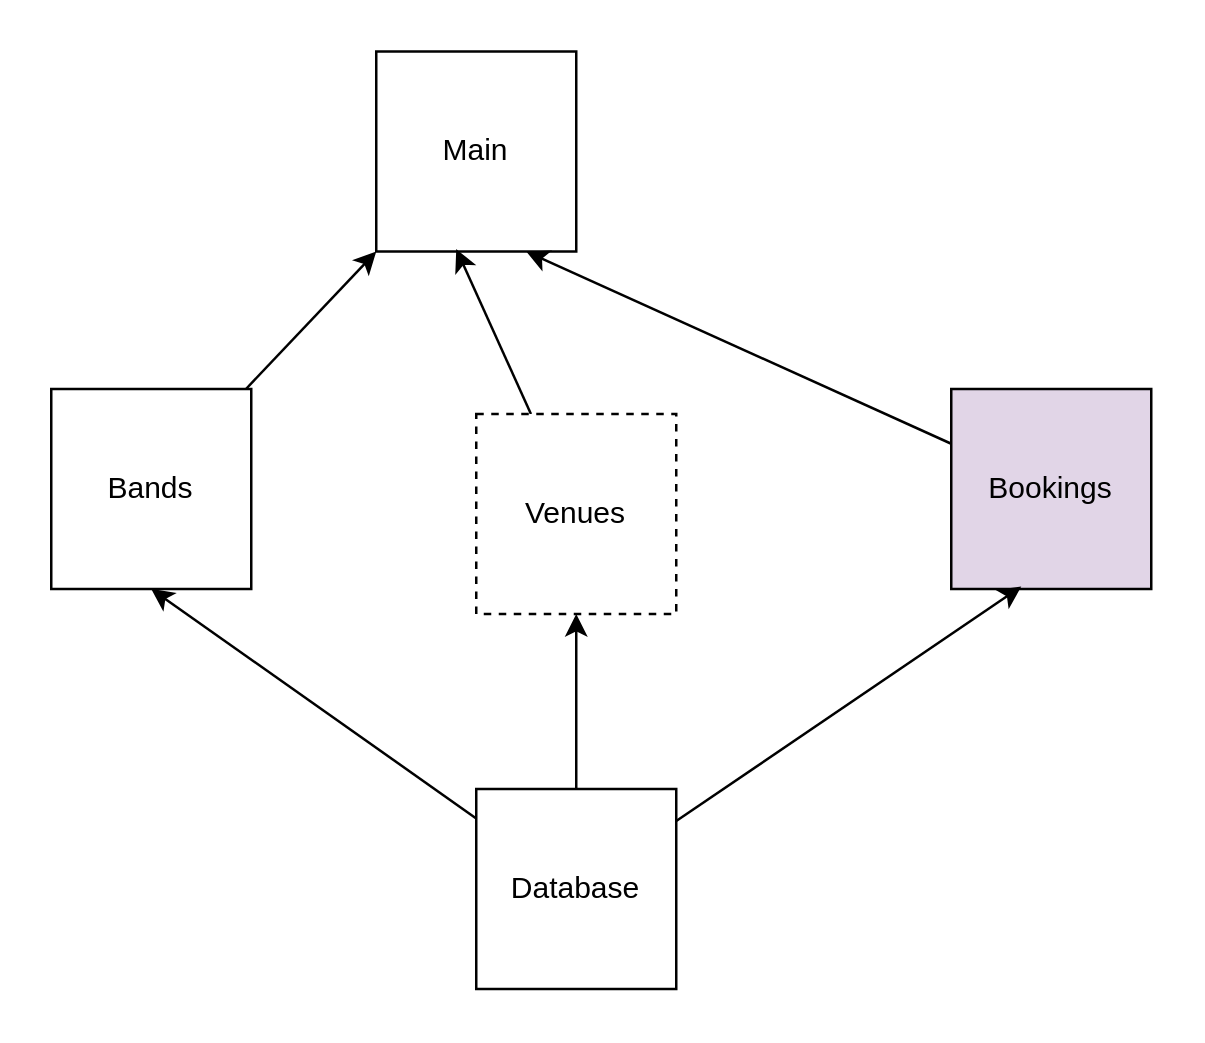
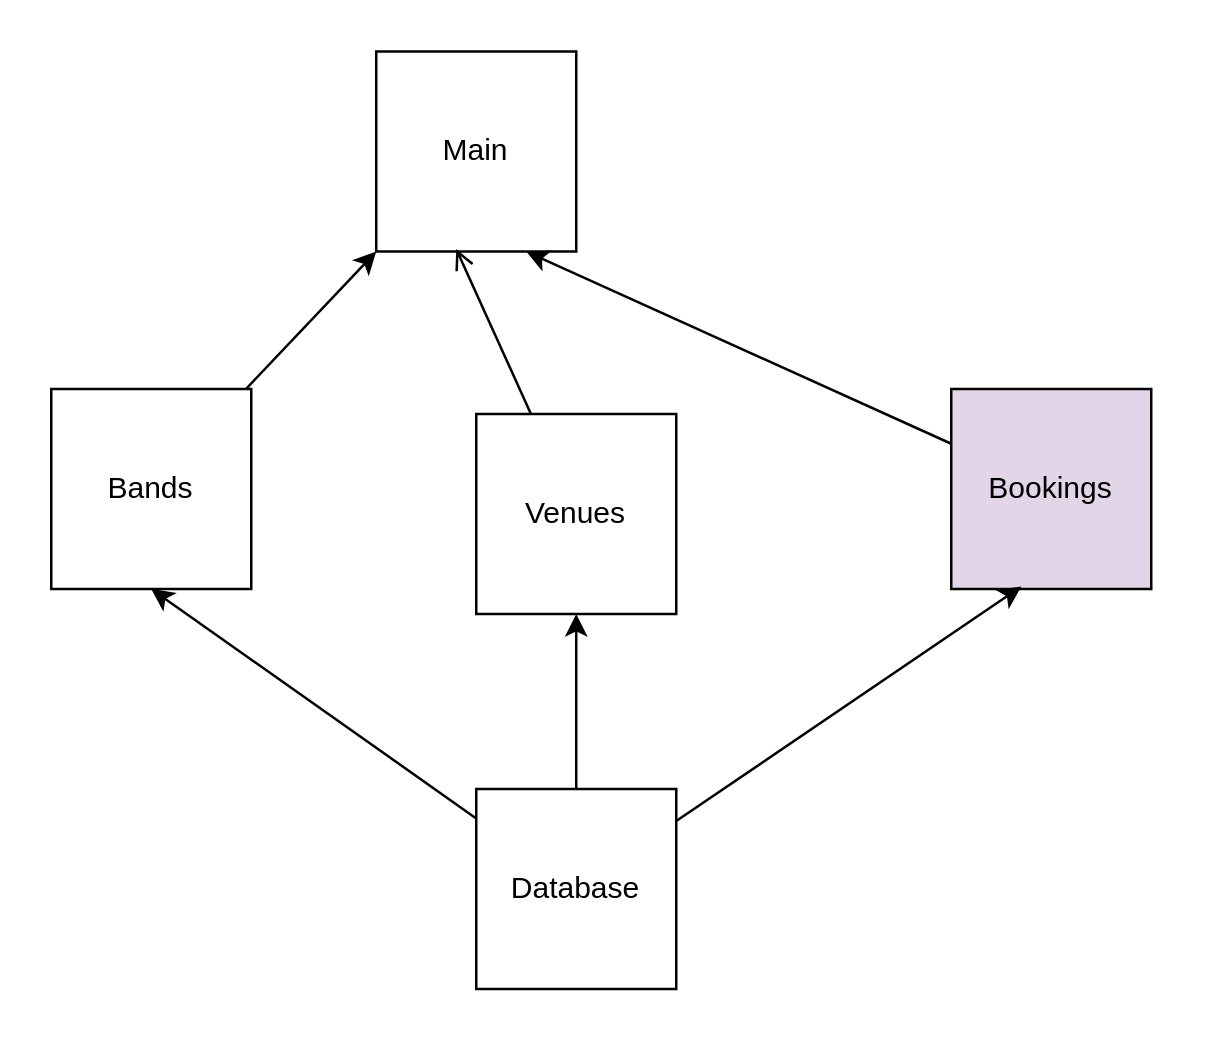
edge "Venues" -> "Main": arrowhead classic -> open
node "Venues": style dashed -> solid
